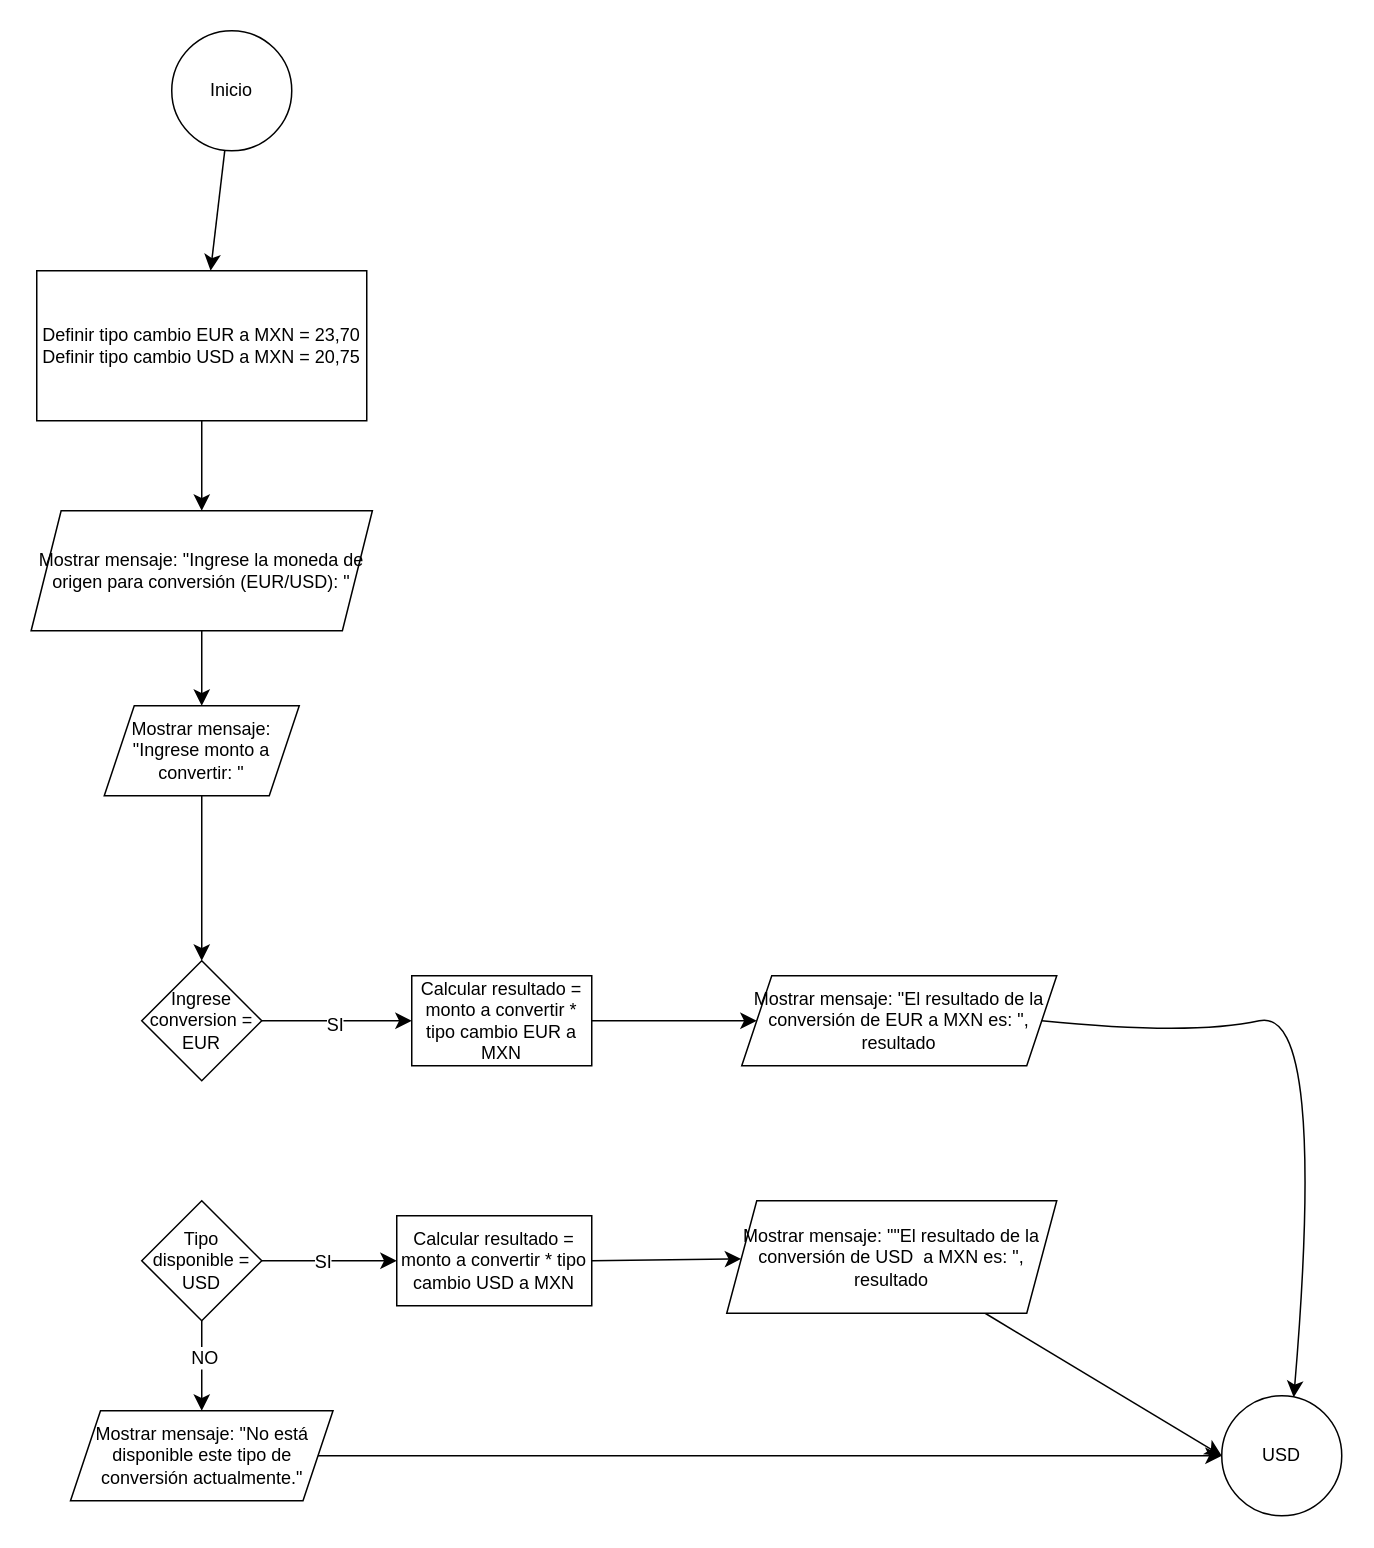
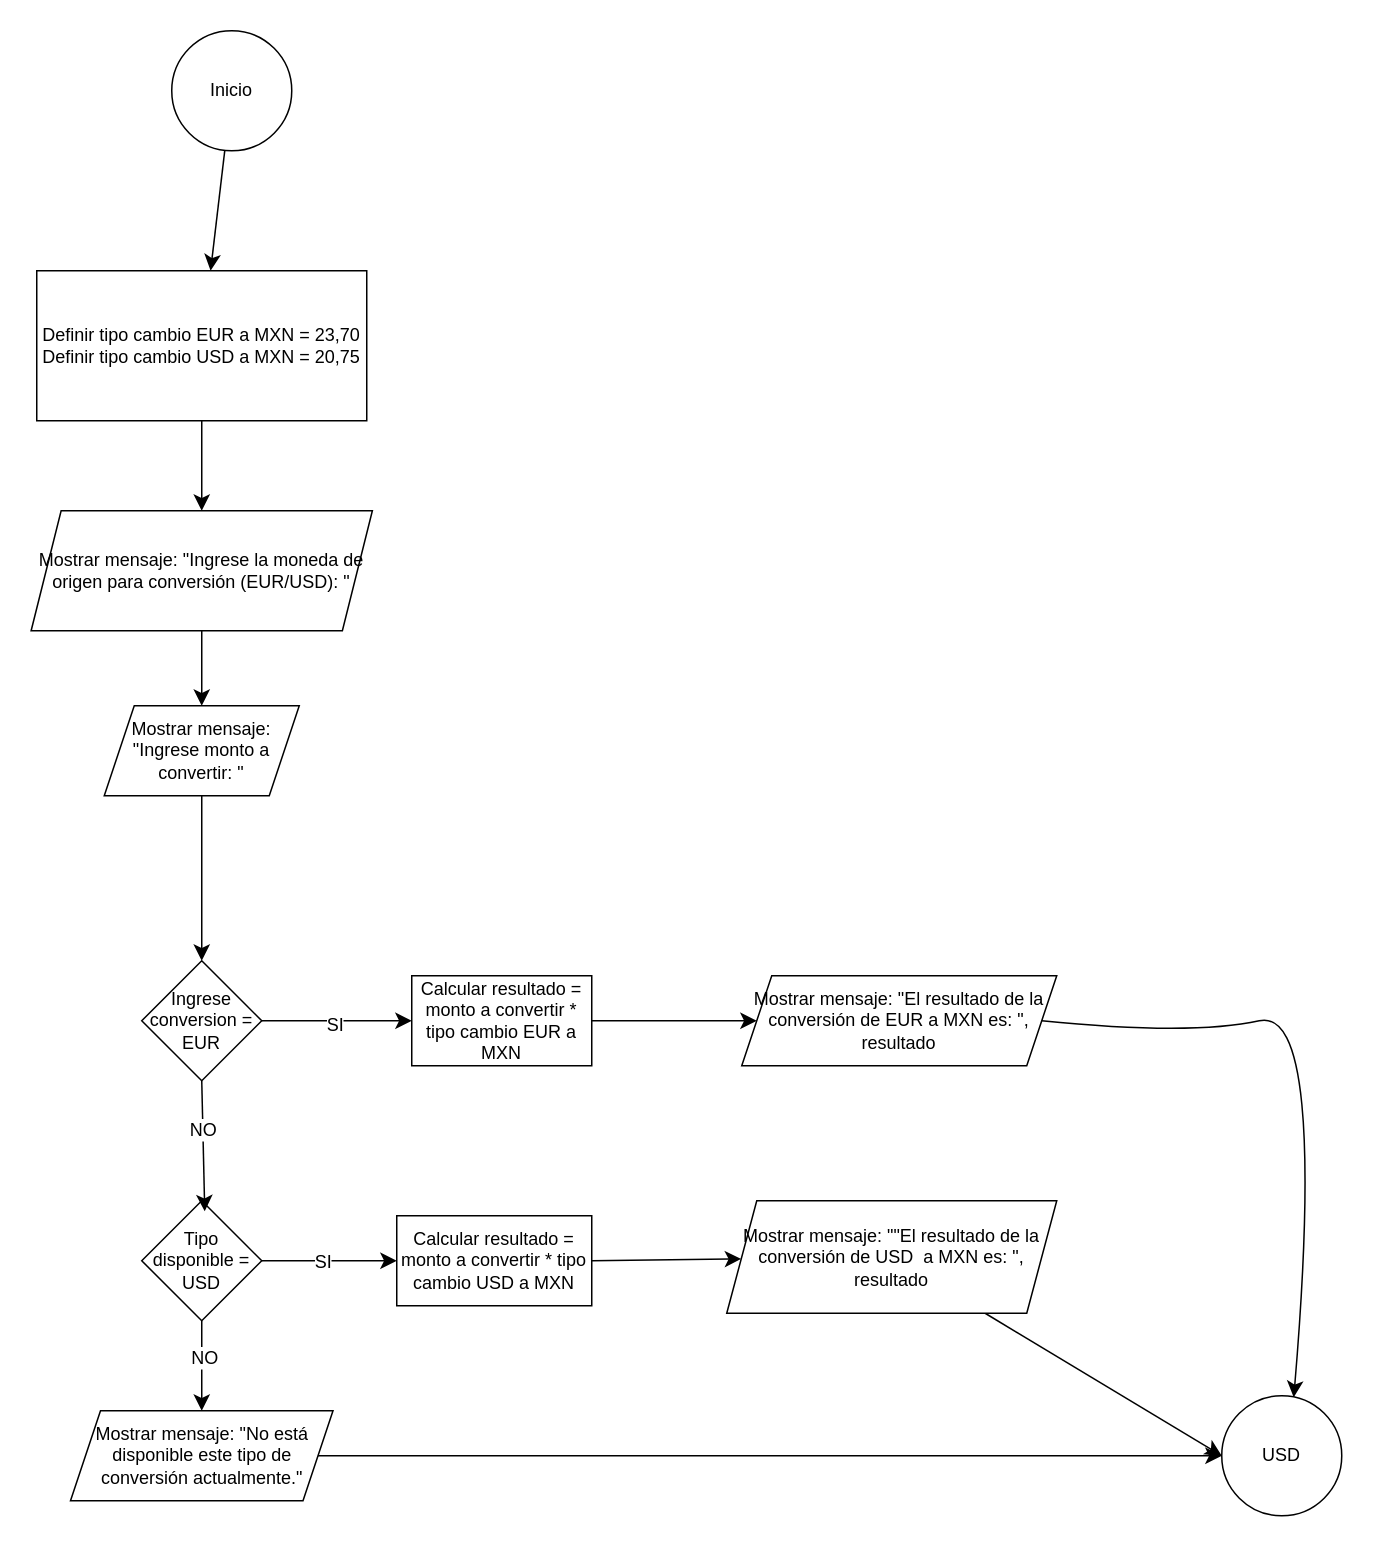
edge "Ingrese conversion = EUR" -> "Tipo disponible = USD": added, label "NO"
